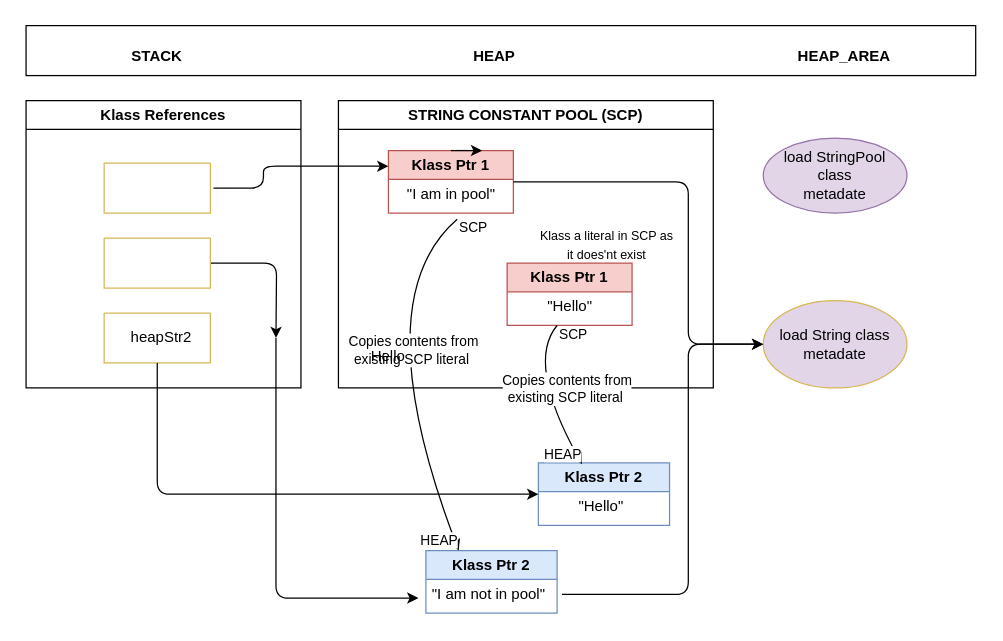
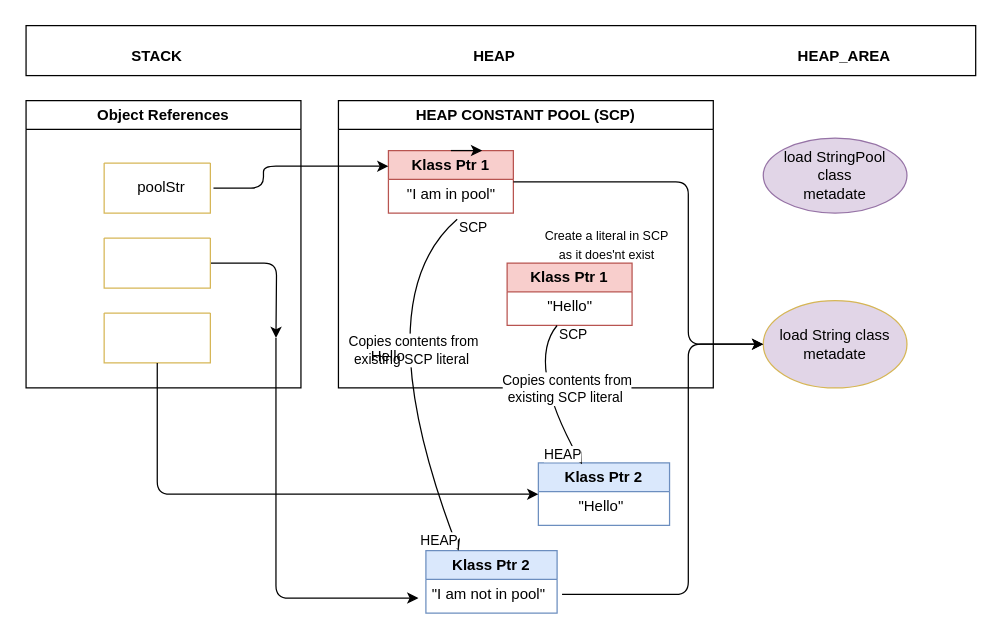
node "Klass References": label "Klass References" -> "Object References"
node "STRING CONSTANT POOL (SCP)": label "STRING CONSTANT POOL (SCP)" -> "HEAP CONSTANT POOL (SCP)"
node "poolStr": added
node "Klass a literal in SCP as it does'nt exist": label "Klass a literal in SCP as it does'nt exist" -> "Create a literal in SCP as it does'nt exist"
node "heapStr2": removed
